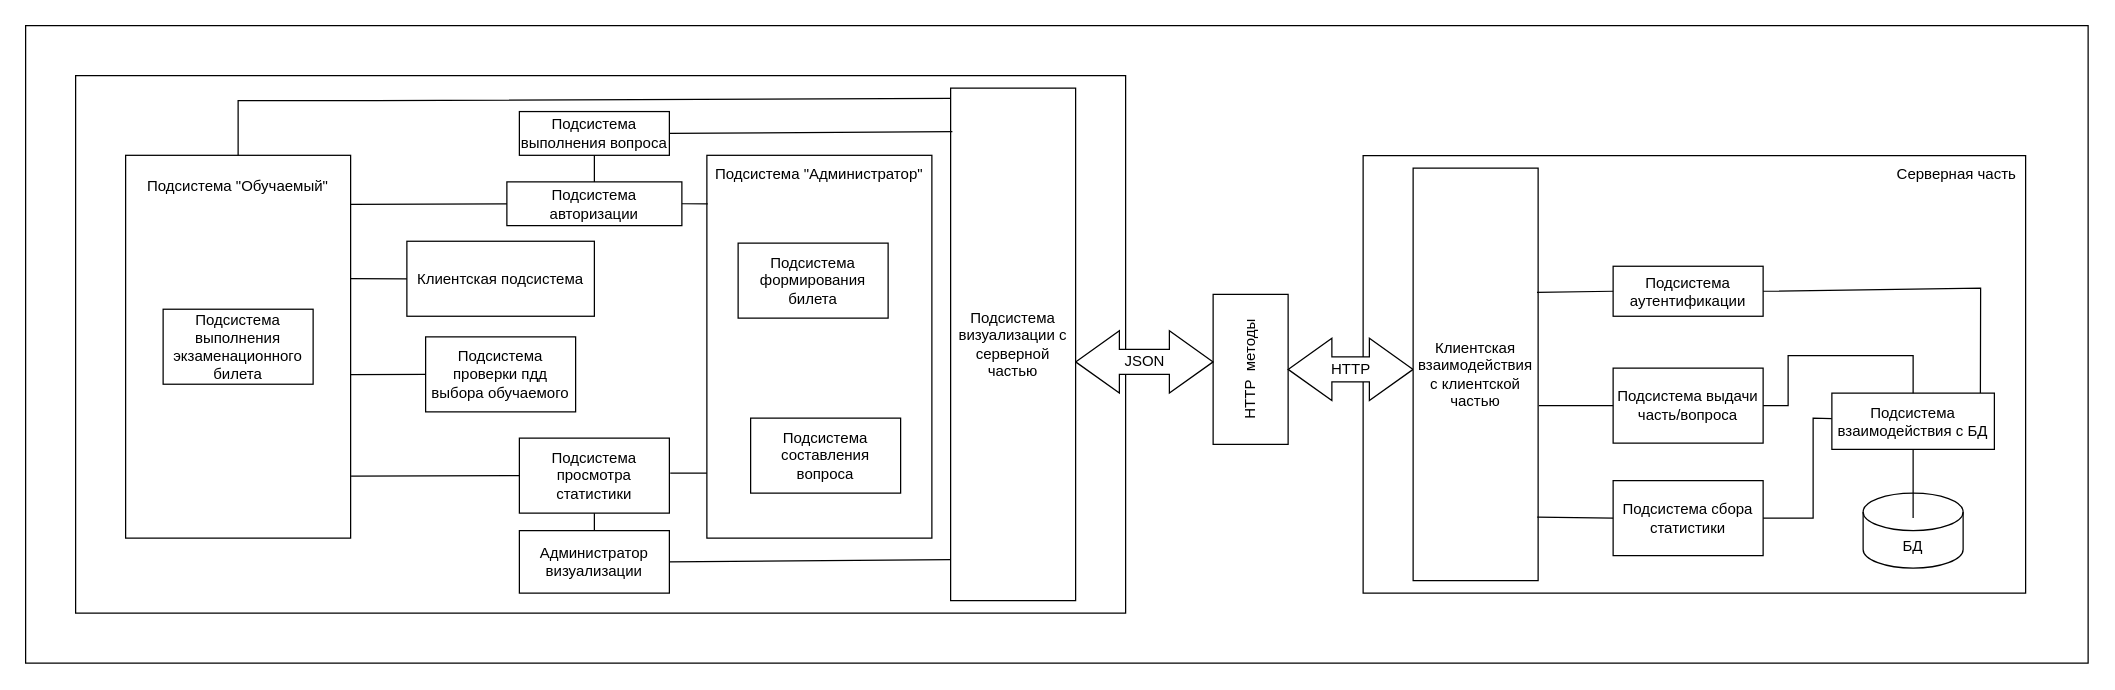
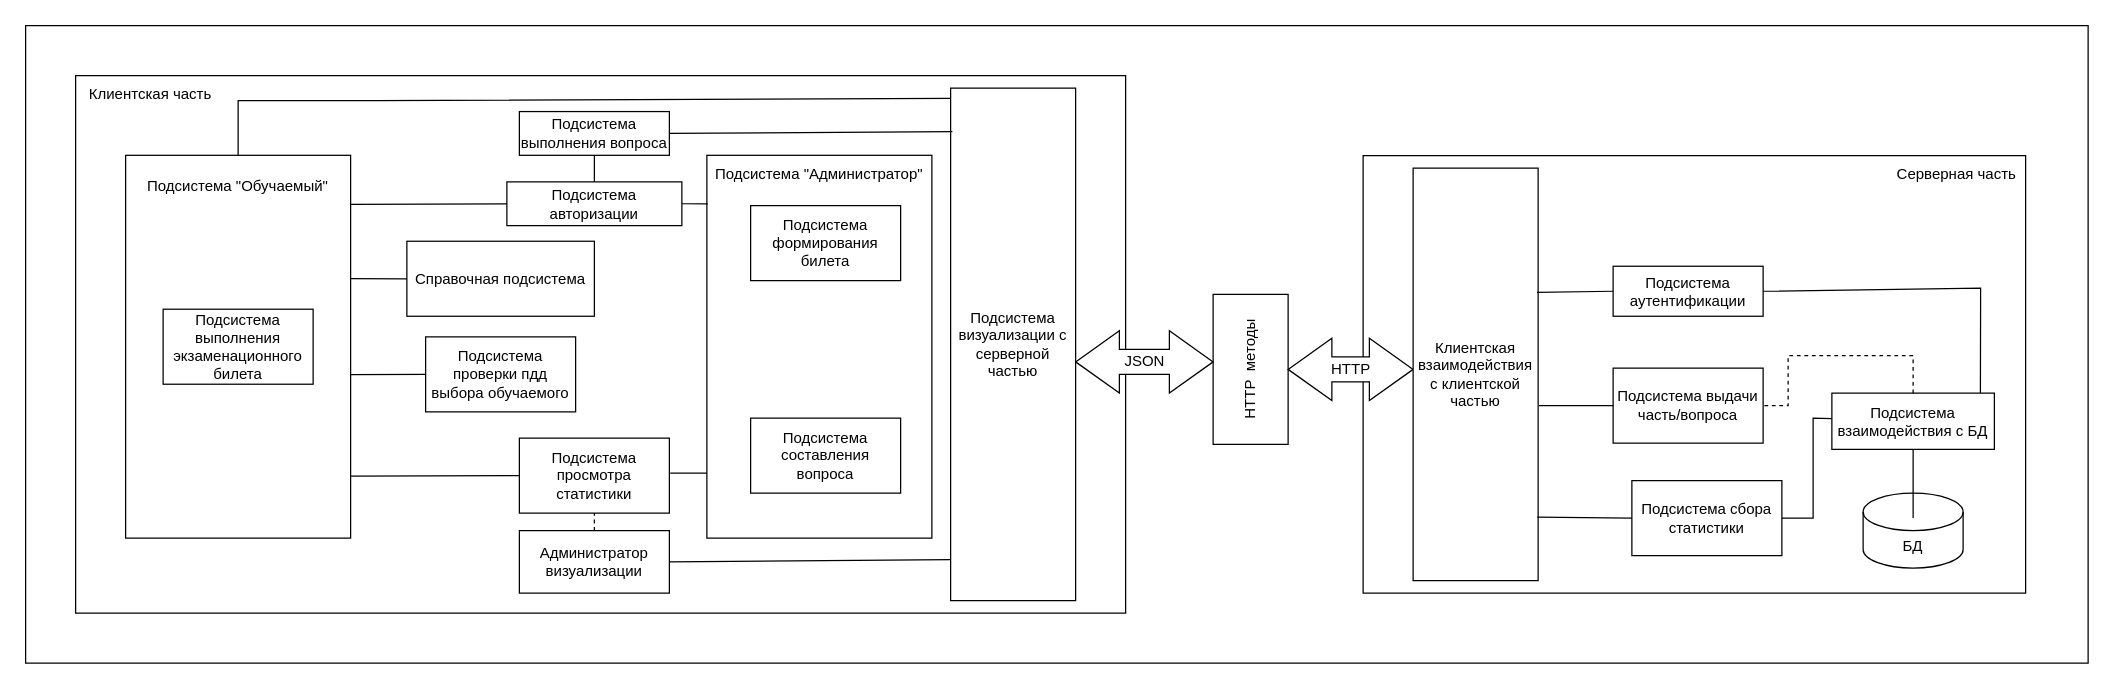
node "Клиентская часть": added
node "Клиентская подсистема": label "Клиентская подсистема" -> "Справочная подсистема"
node "Подсистема формирования билета": moved (813, 281) -> (826, 243)
edge "Подсистема выдачи часть/вопроса" -- "Подсистема взаимодействия с БД": style solid -> dashed
node "Подсистема сбора статистики": moved (1688, 518) -> (1707, 518)
edge "Подсистема просмотра статистики" -- "Администратор визуализации": style solid -> dashed
